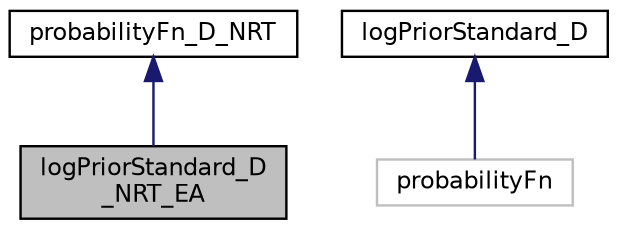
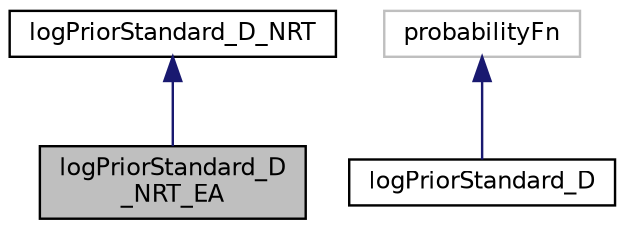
node "probabilityFn_D_NRT": label "probabilityFn_D_NRT" -> "logPriorStandard_D_NRT"
edge "probabilityFn" -> "logPriorStandard_D": reversed
